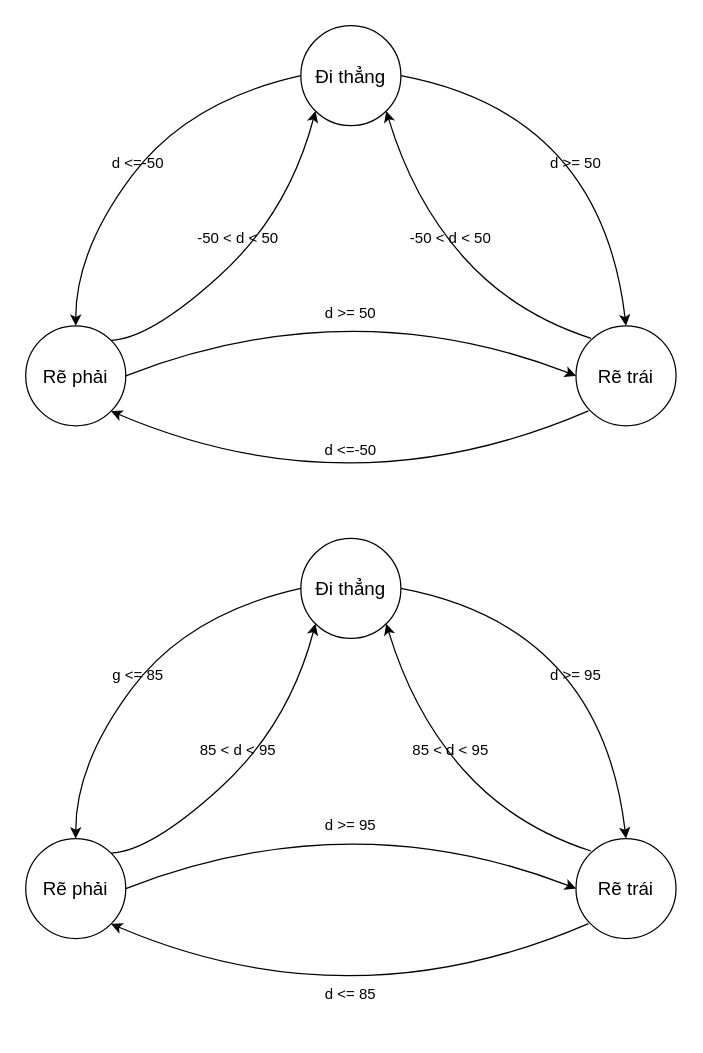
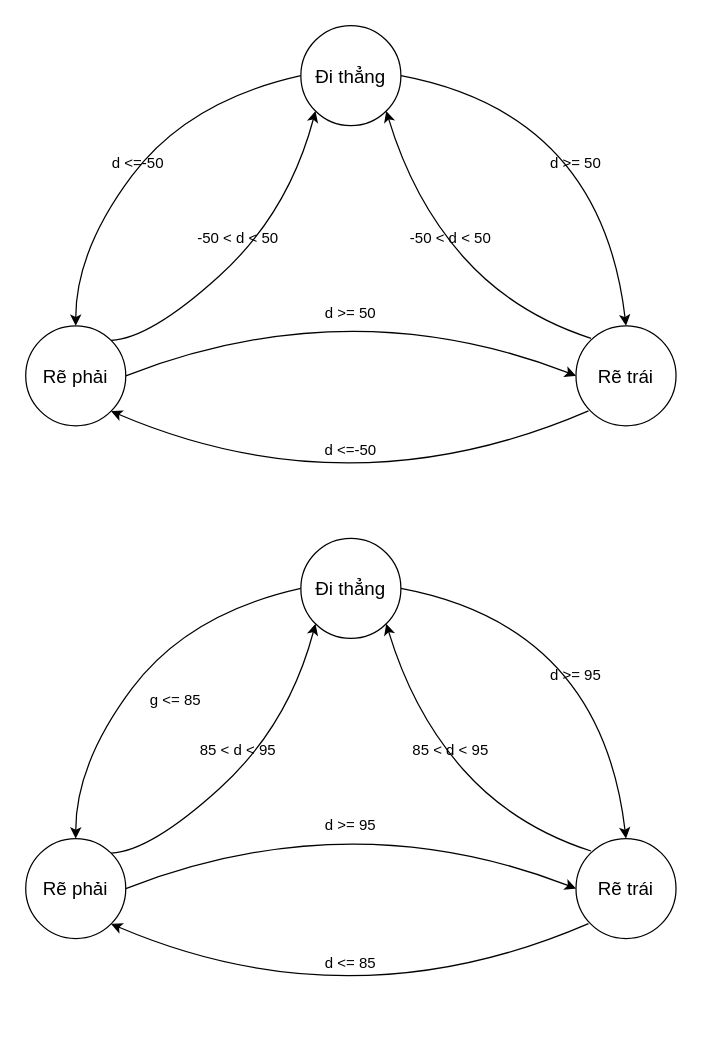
node "g <= 85": moved (138, 676) -> (176, 701)
node "d <= 85": moved (351, 994) -> (351, 963)
